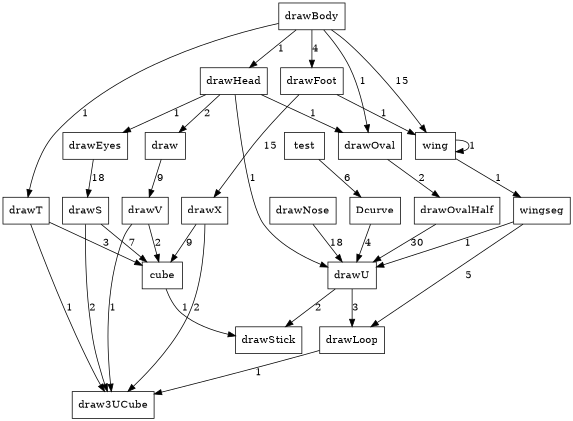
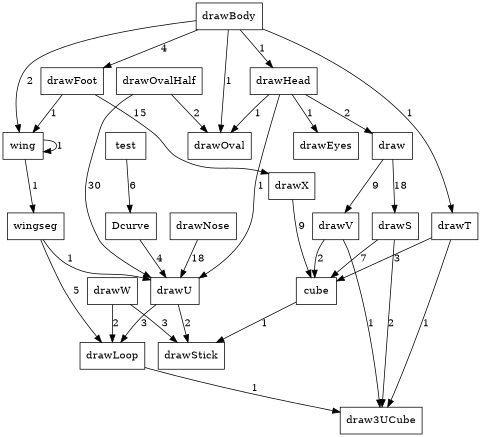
edge "drawBody" -> "wing": label "15" -> "2"
edge "drawEyes" -> "drawS": now "draw" -> "drawS"
edge "drawOval" -> "drawOvalHalf": reversed
node "drawW": added
edge "drawX" -> "draw3UCube": removed, label "2"
